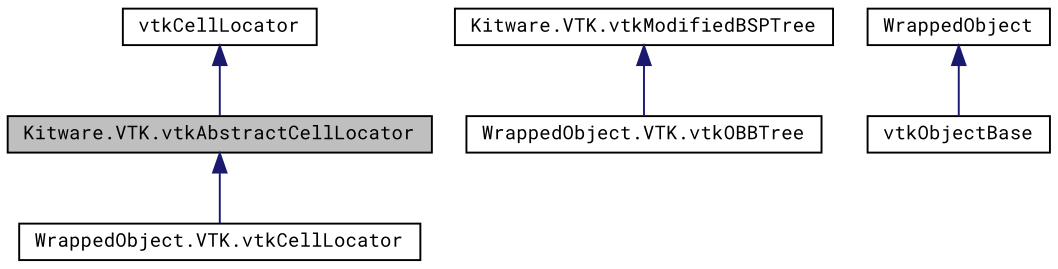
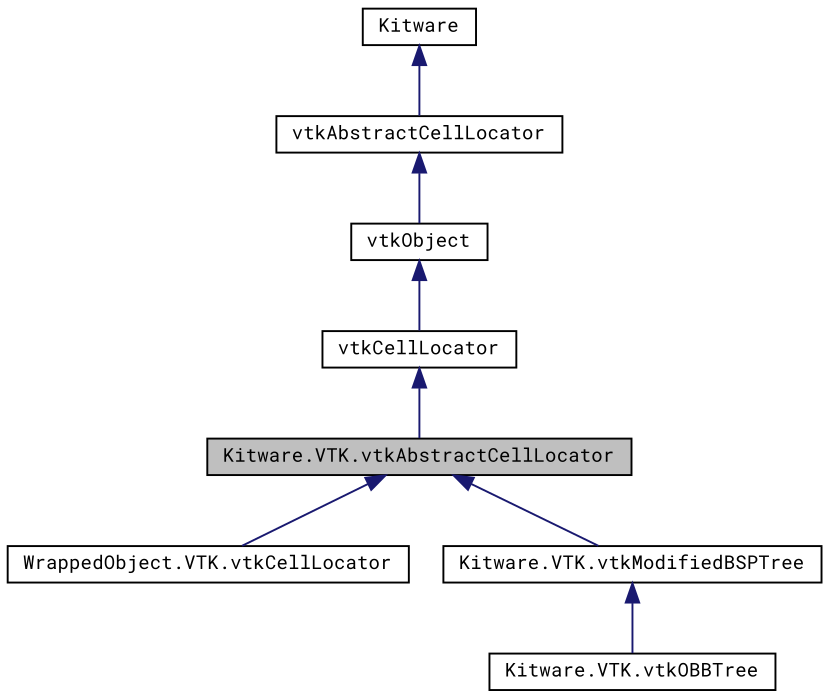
node "WrappedObject": label "WrappedObject" -> "Kitware"
node "WrappedObject.VTK.vtkOBBTree": label "WrappedObject.VTK.vtkOBBTree" -> "Kitware.VTK.vtkOBBTree"
node "vtkObjectBase": label "vtkObjectBase" -> "vtkAbstractCellLocator"
node "vtkObject": added
edge "Kitware.VTK.vtkModifiedBSPTree" -> "Kitware.VTK.vtkAbstractCellLocator": added
